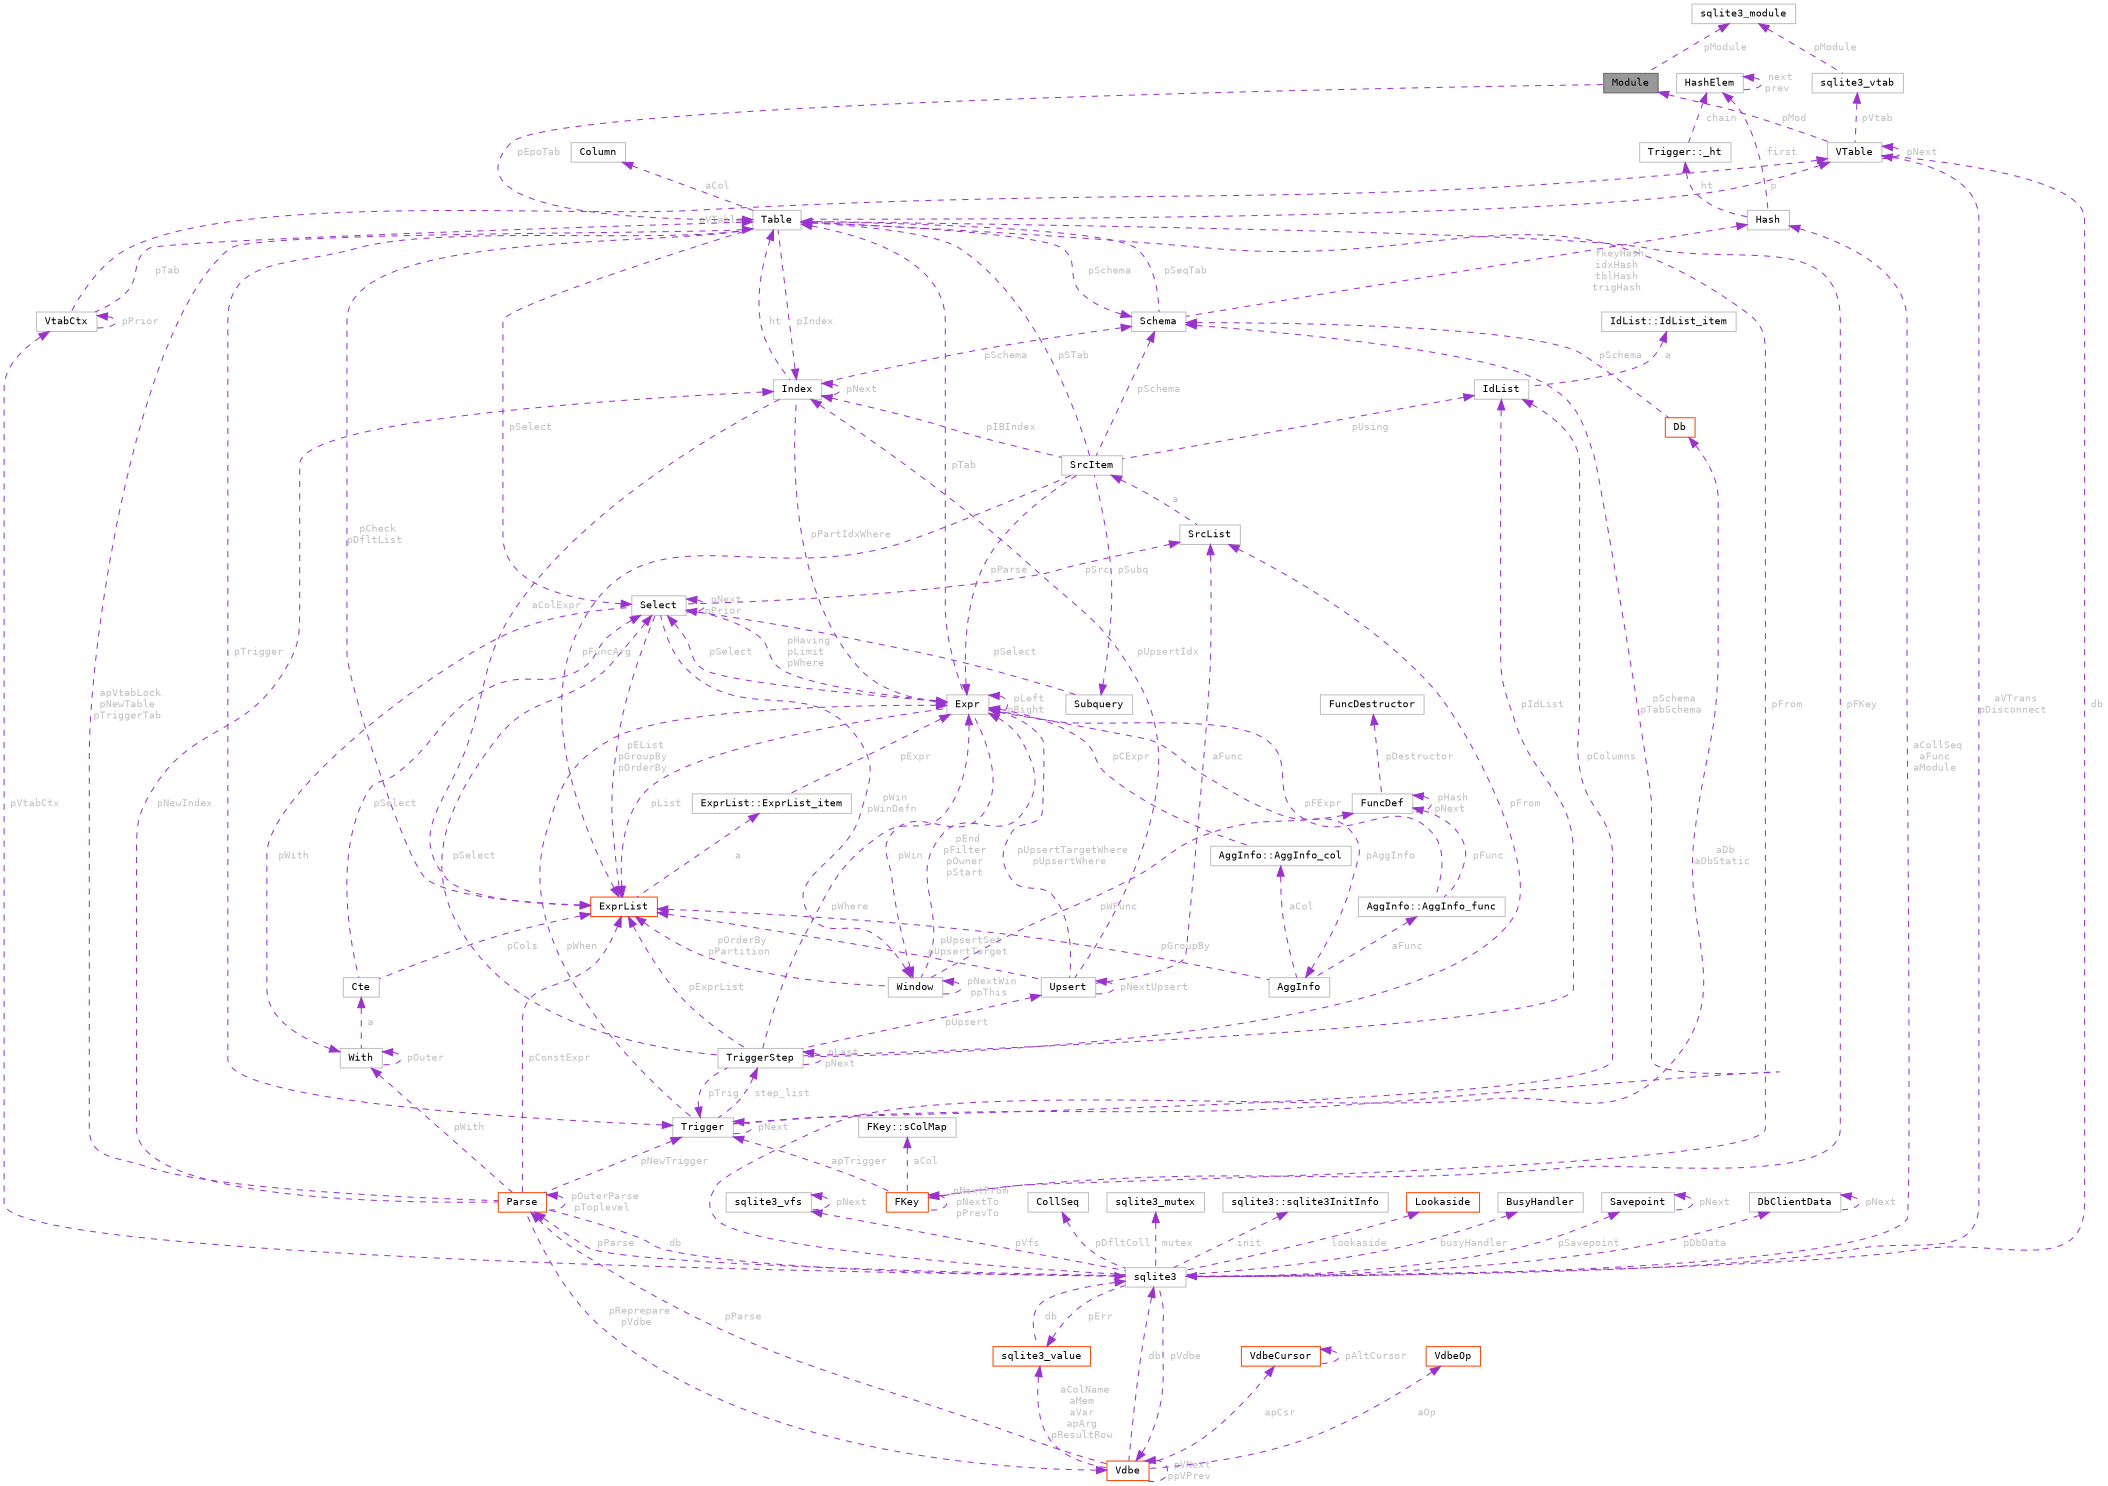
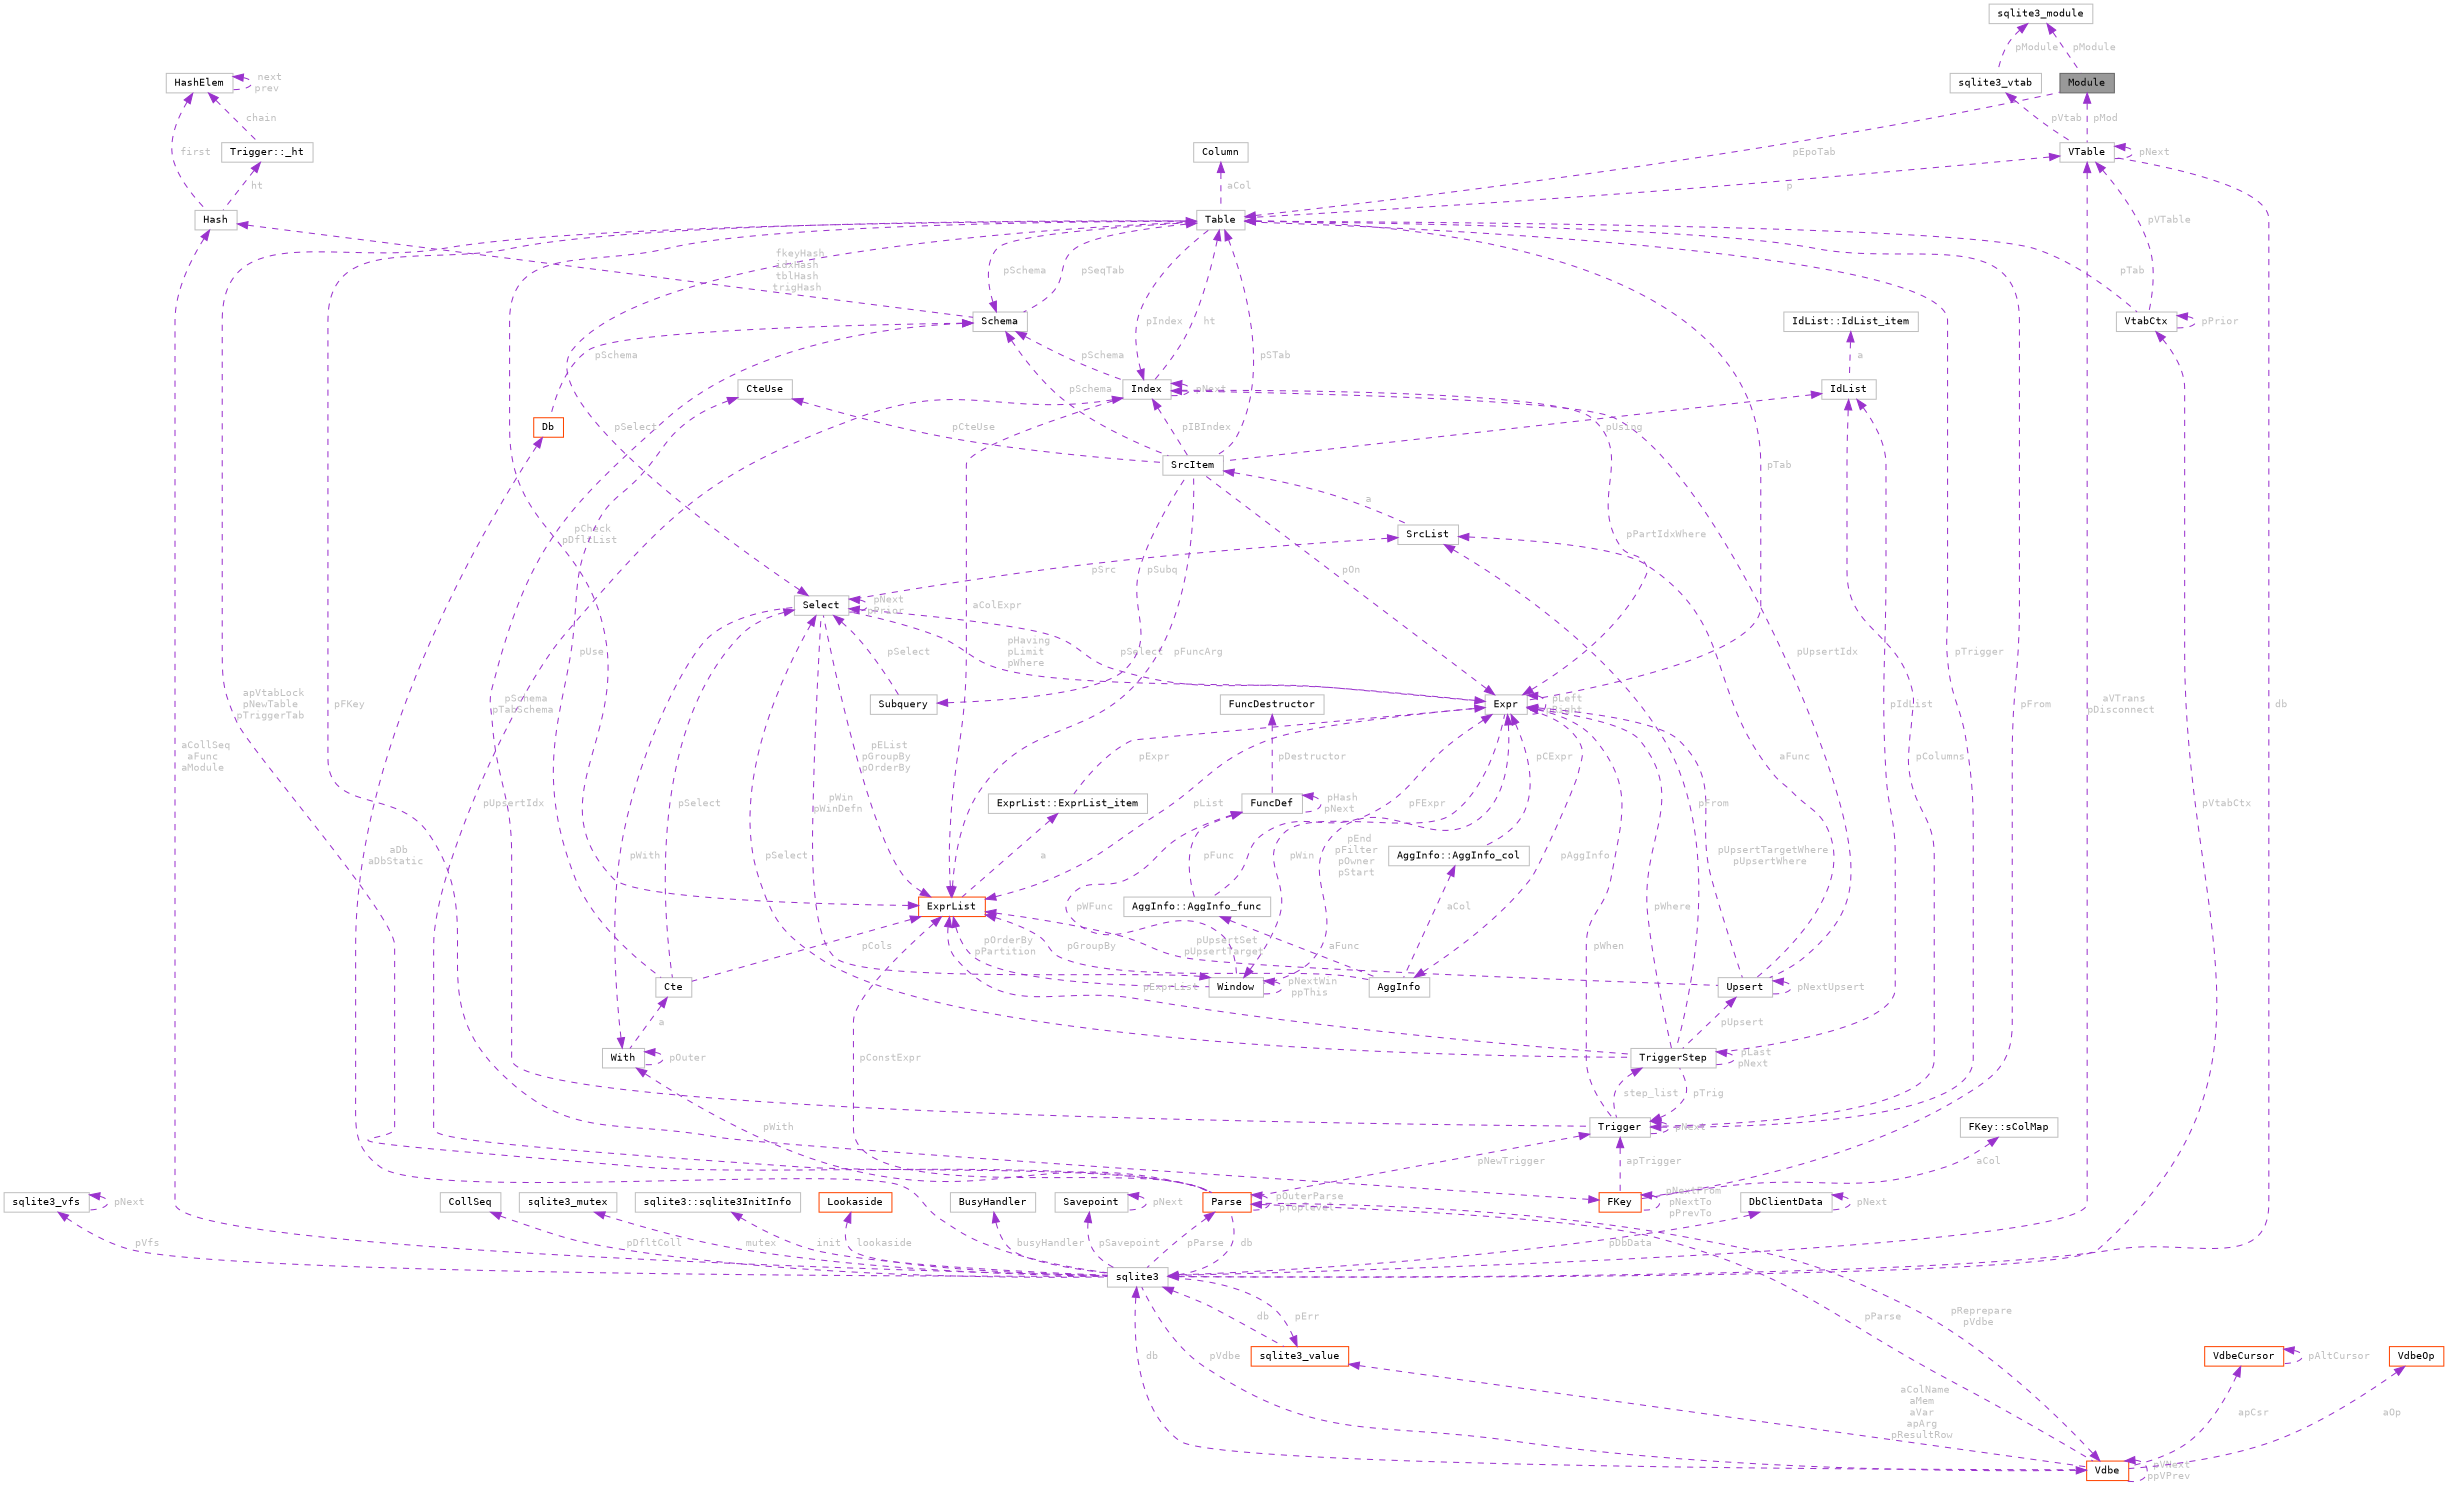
node "CteUse": added
edge "SrcItem" -> "Expr": label " pParse" -> " pOn"
edge "Parse" -> "Index": label " pNewIndex" -> " pUpsertIdx"
